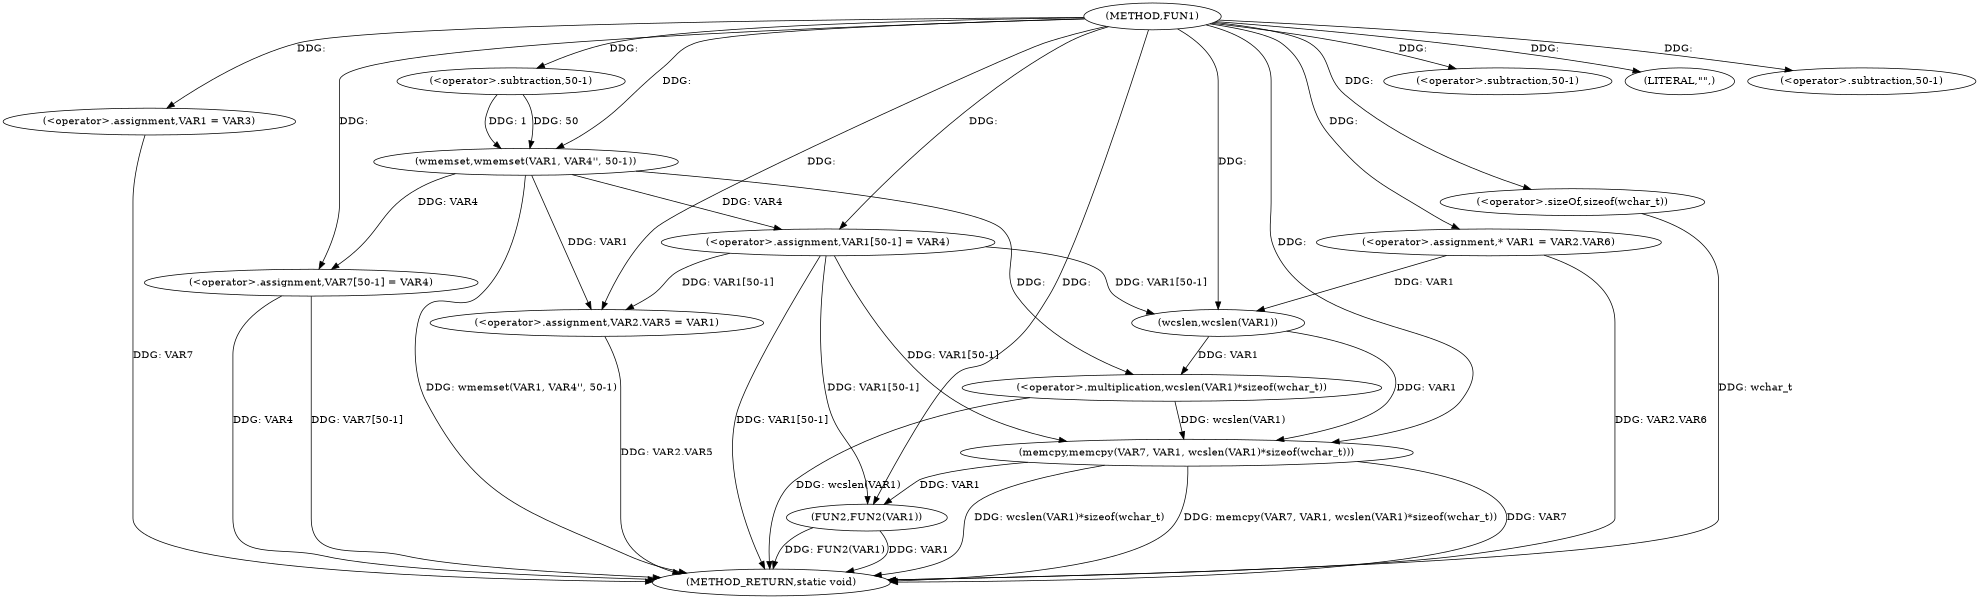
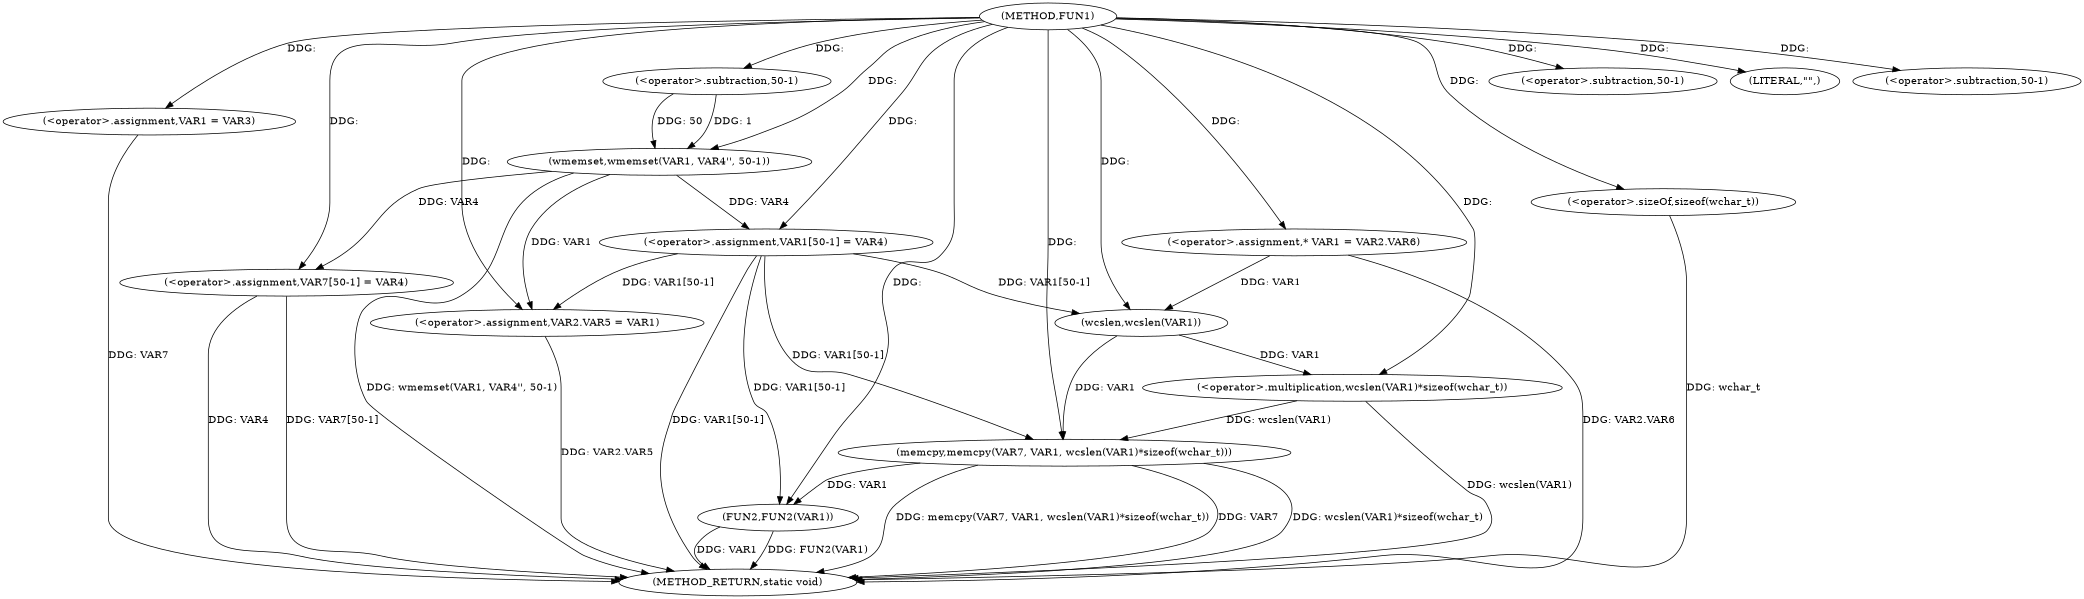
edge "(wmemset,wmemset(VAR1, VAR4'', 50-1))" -> "(<operator>.multiplication,wcslen(VAR1)*sizeof(wchar_t))": now "(METHOD,FUN1)" -> "(<operator>.multiplication,wcslen(VAR1)*sizeof(wchar_t))"
